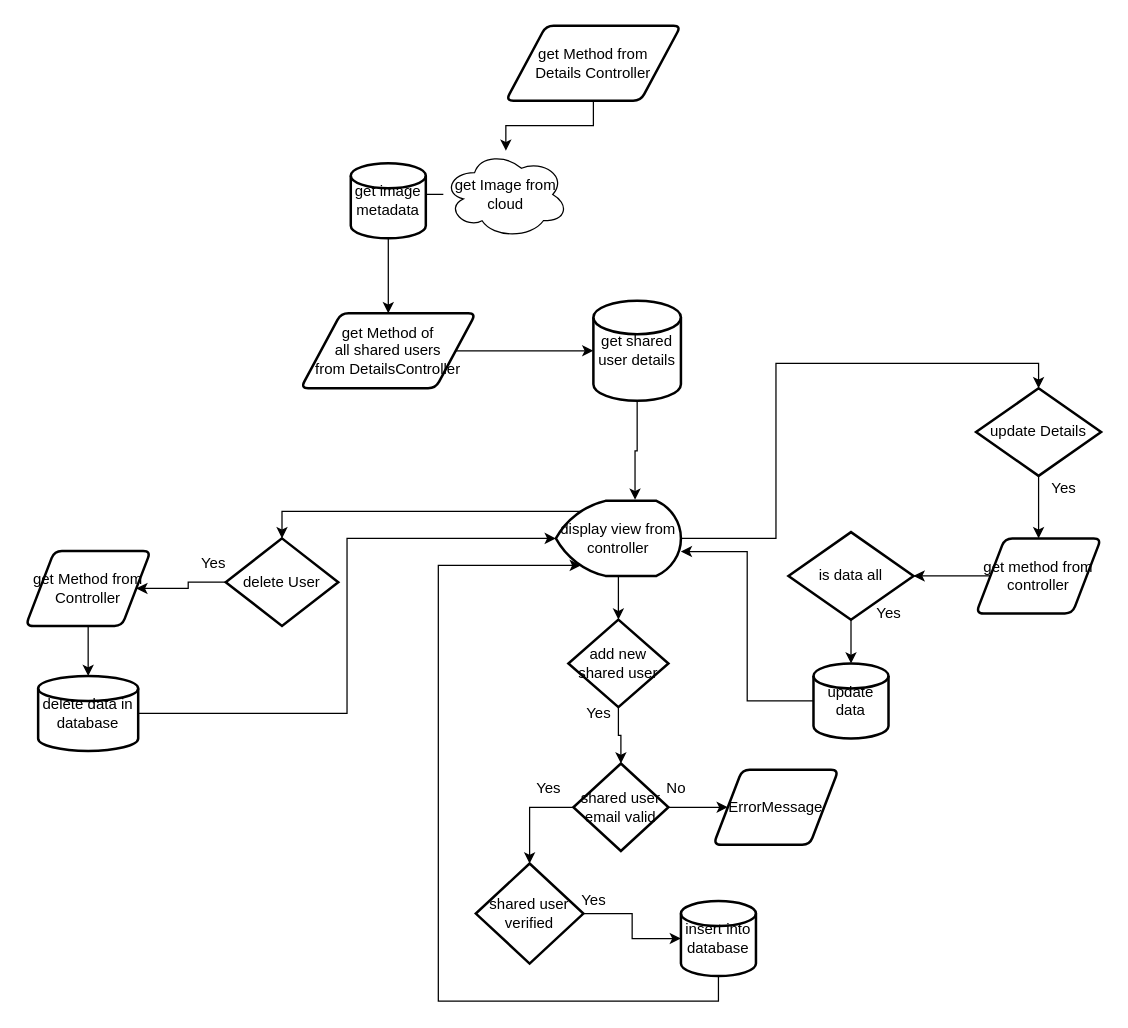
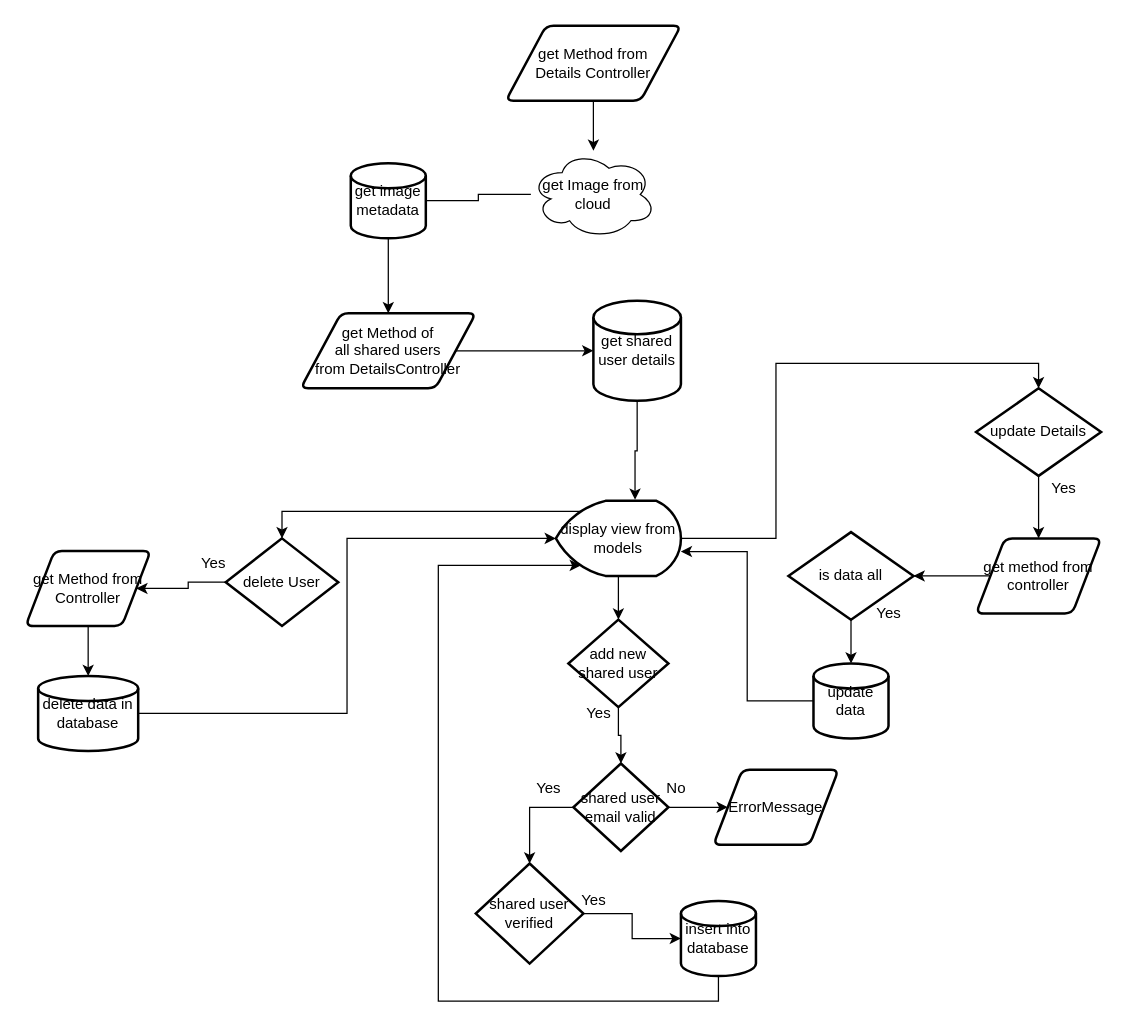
node "get Image from cloud": moved (506, 194) -> (593, 194)
node "display view from controller": label "display view from controller" -> "display view from models"
